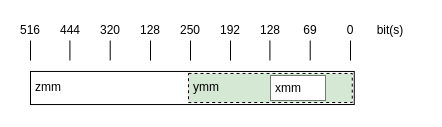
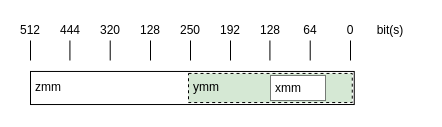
node "516": label "516" -> "512"
node "69": label "69" -> "64"
